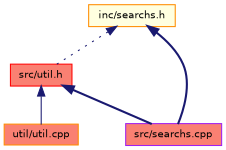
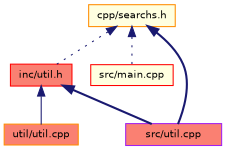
node "inc/searchs.h": label "inc/searchs.h" -> "cpp/searchs.h"
node "src/util.h": label "src/util.h" -> "inc/util.h"
node "src/main.cpp": added
node "src/searchs.cpp": label "src/searchs.cpp" -> "src/util.cpp"
